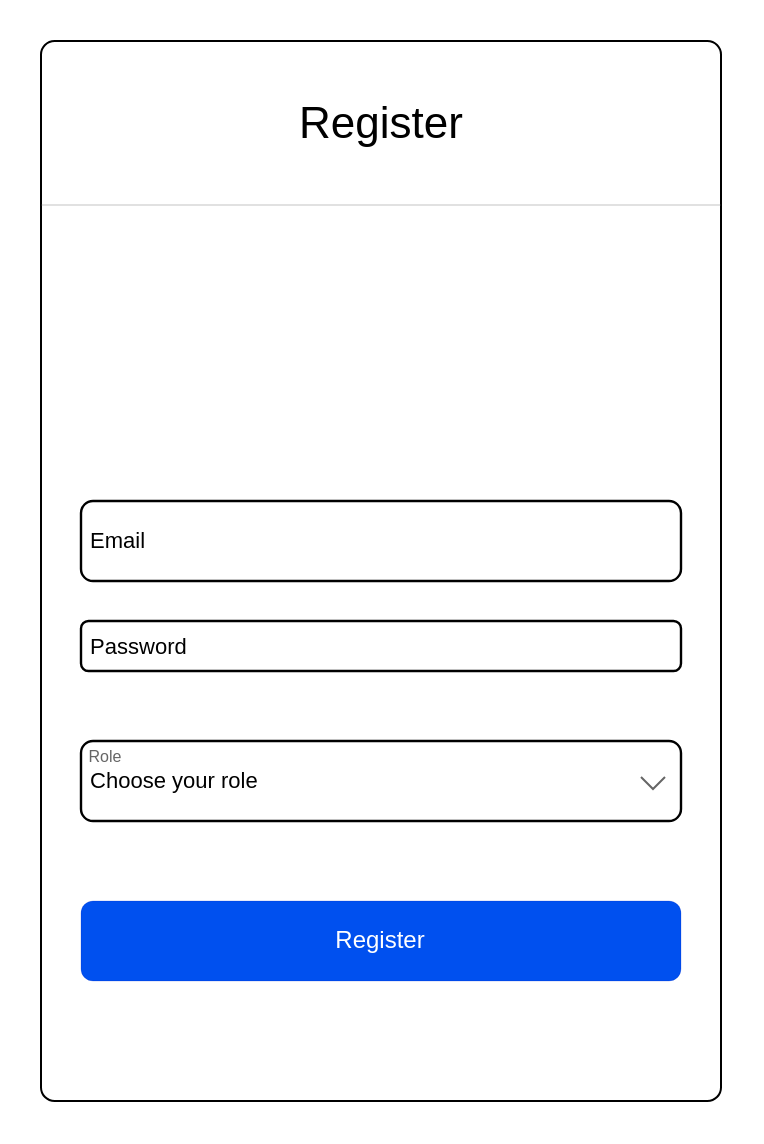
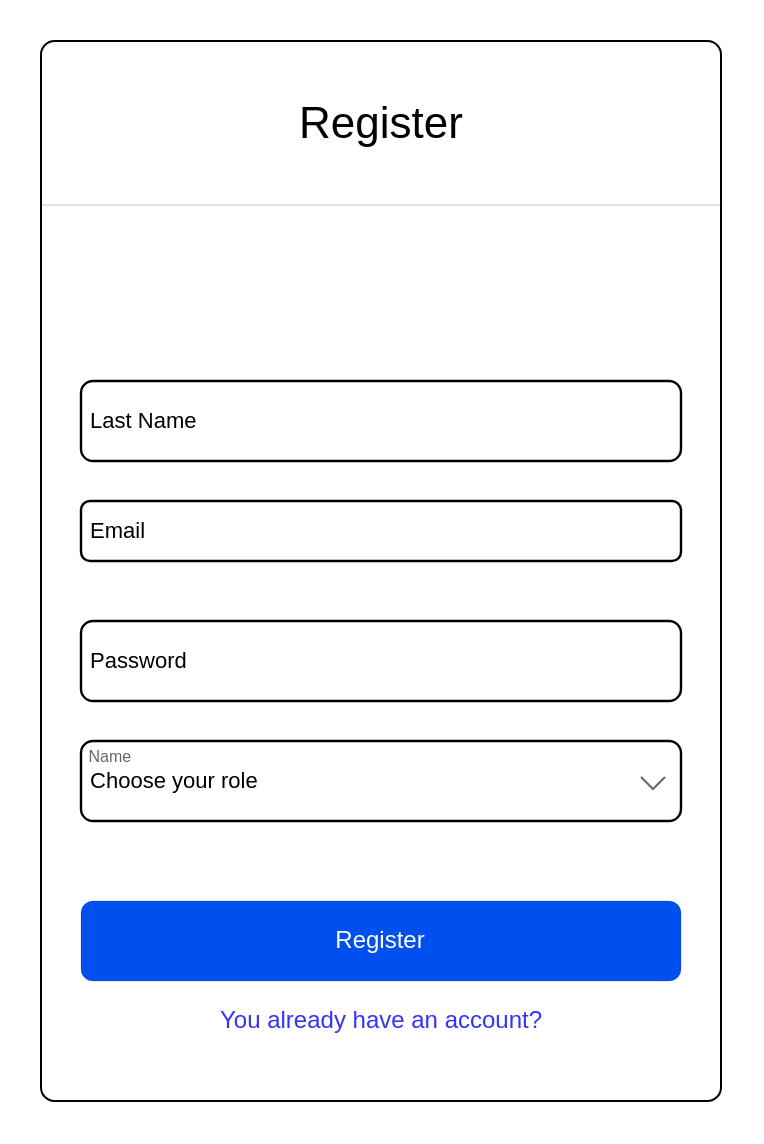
node "Last Name": added
node "Email": size 600x80 -> 600x60
node "Password": size 600x50 -> 600x80
node "Role": label "Role" -> "Name"
node "You already have an account?": added
